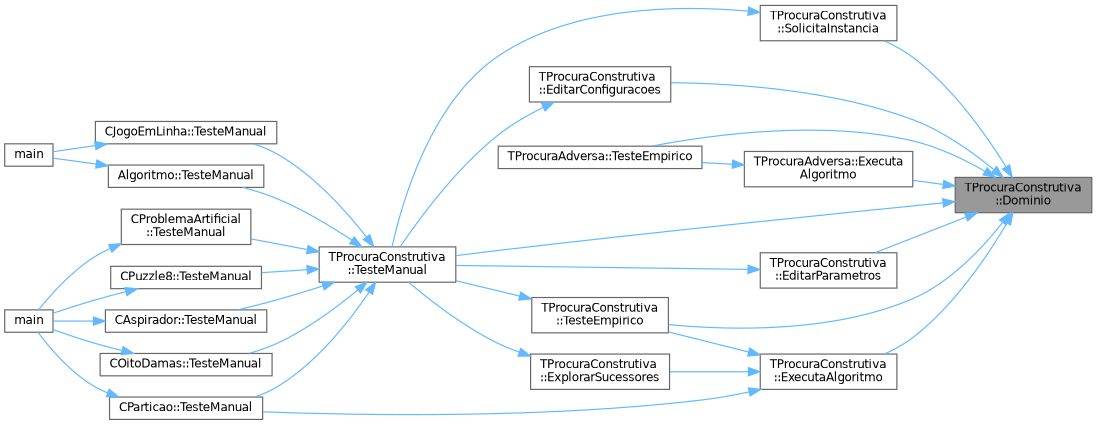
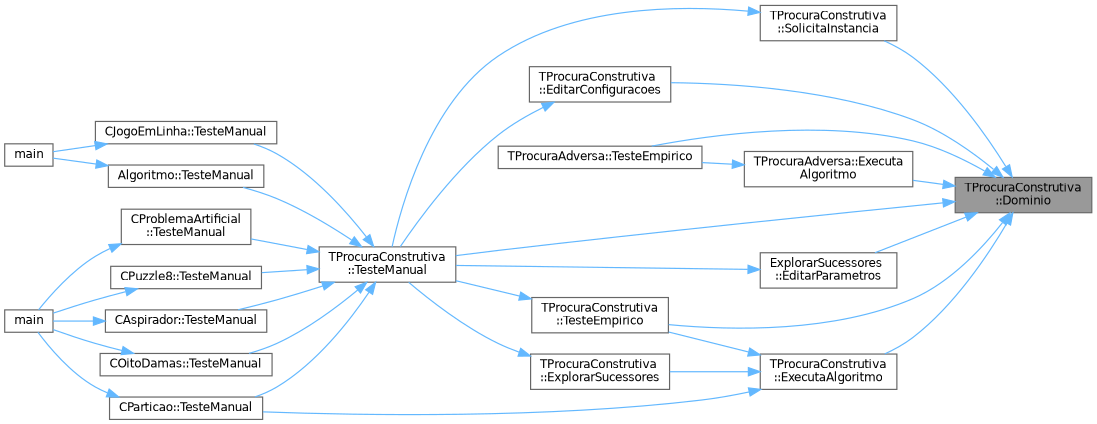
node "TProcuraConstrutiva ::EditarParametros": label "TProcuraConstrutiva ::EditarParametros" -> "ExplorarSucessores ::EditarParametros"
